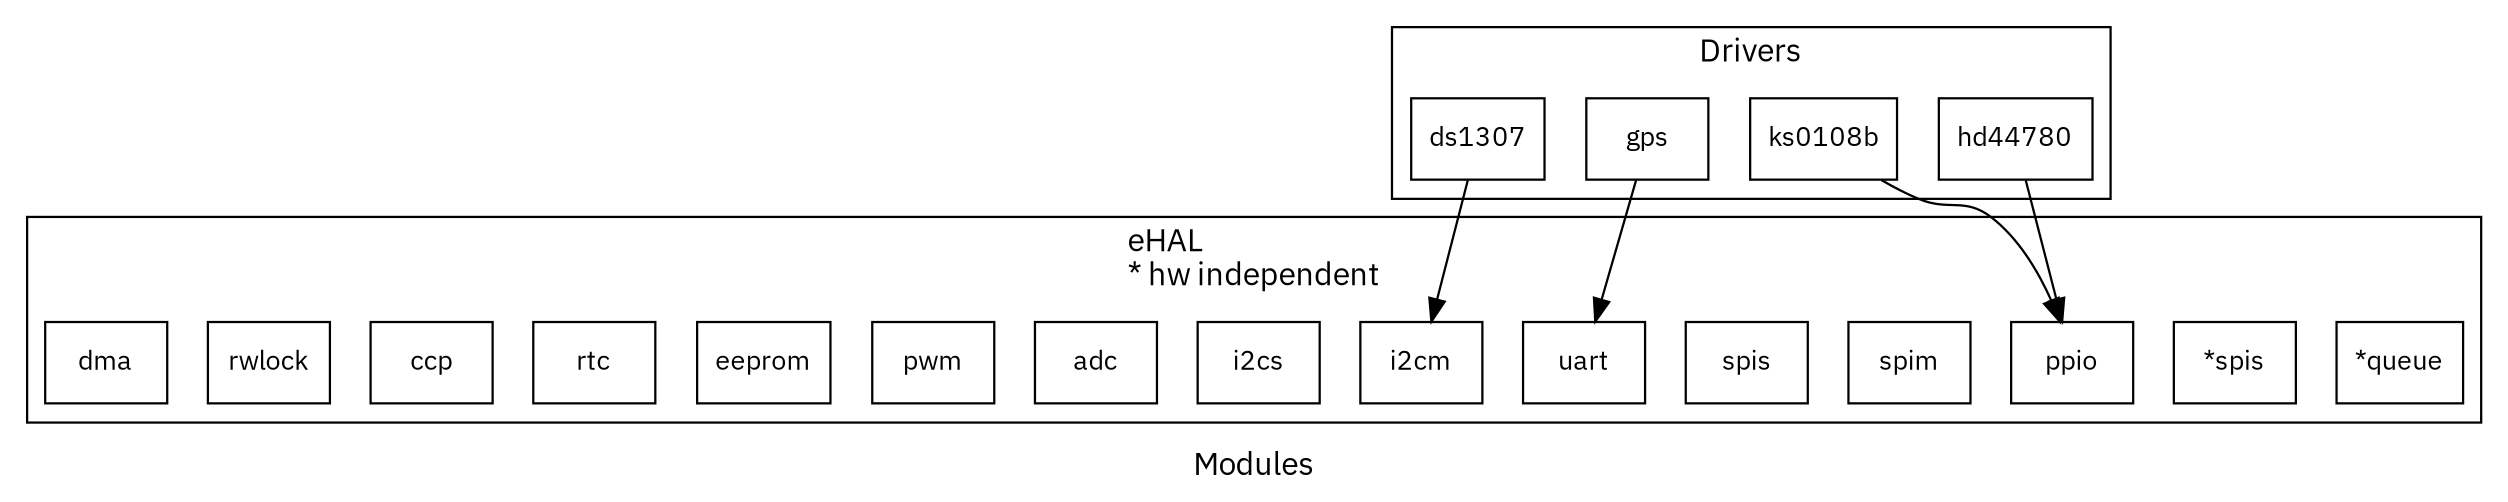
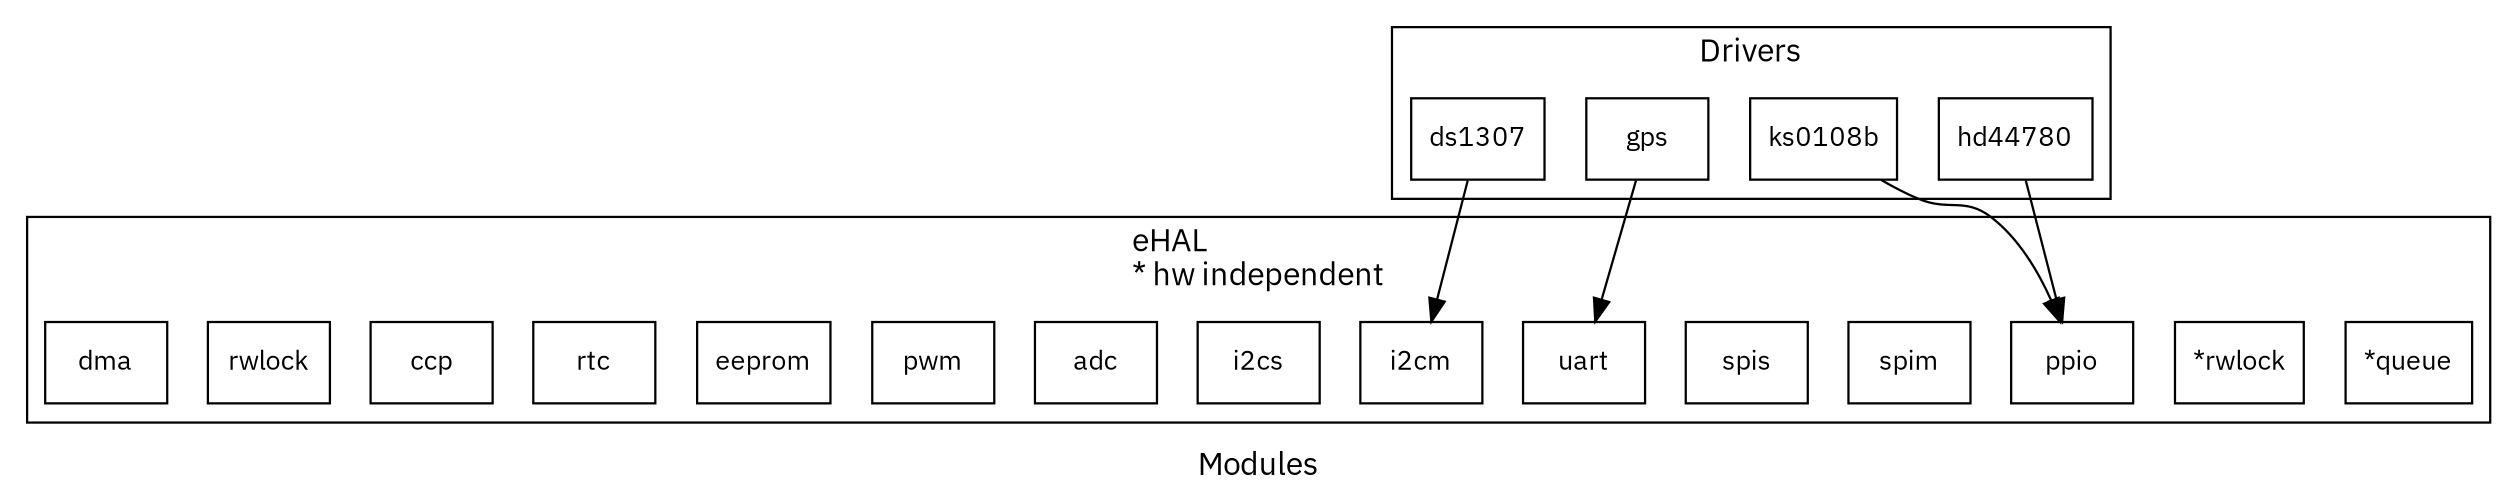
node "*spis": label "*spis" -> "*rwlock"
